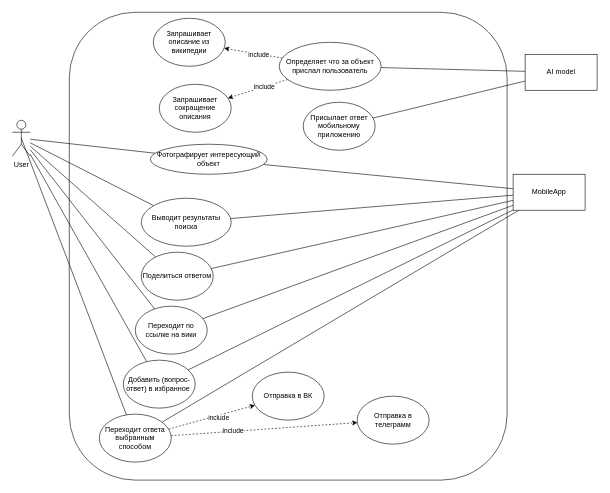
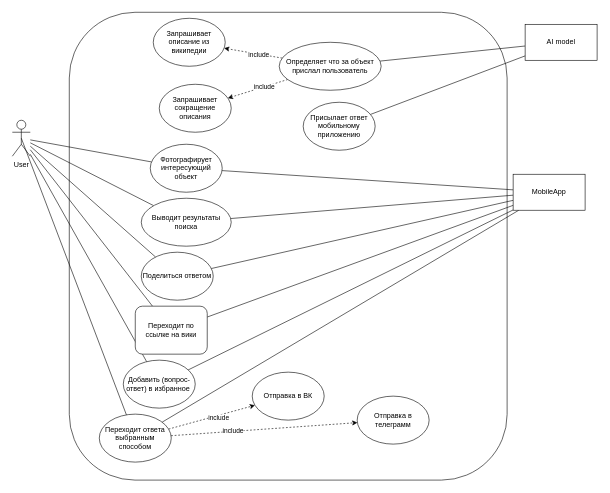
node "AI model": moved (561, 72) -> (561, 42)
node "Фотографирует интересующий объект": size 117x30 -> 72x48
node "Переходит по ссылке на вики": shape ellipse -> rounded rectangle
